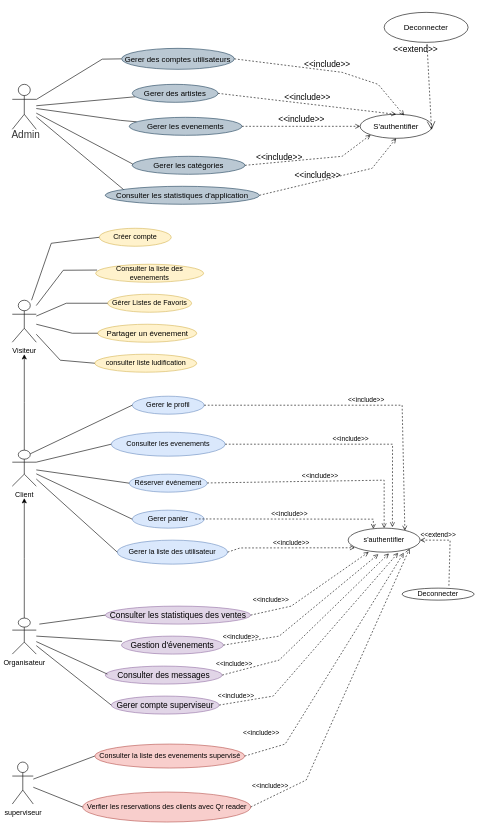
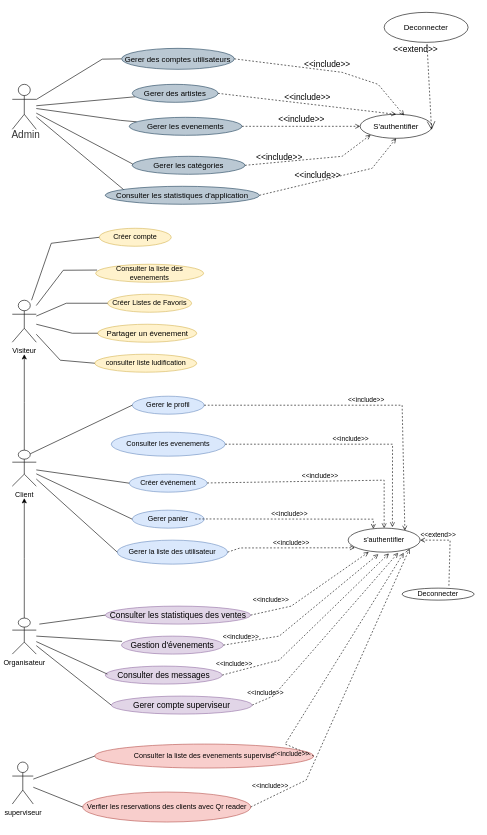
node "Gérer Listes de Favoris": label "Gérer Listes de Favoris" -> "Créer Listes de Favoris"
edge "Consulter les evenements" -- "Client": removed
node "Réserver événement": label "Réserver événement" -> "Créer événement"
node "Gerer compte superviseur": size 108x18 -> 141x18
node "Consulter la liste des evenements supervisé": size 150x24 -> 219x24
